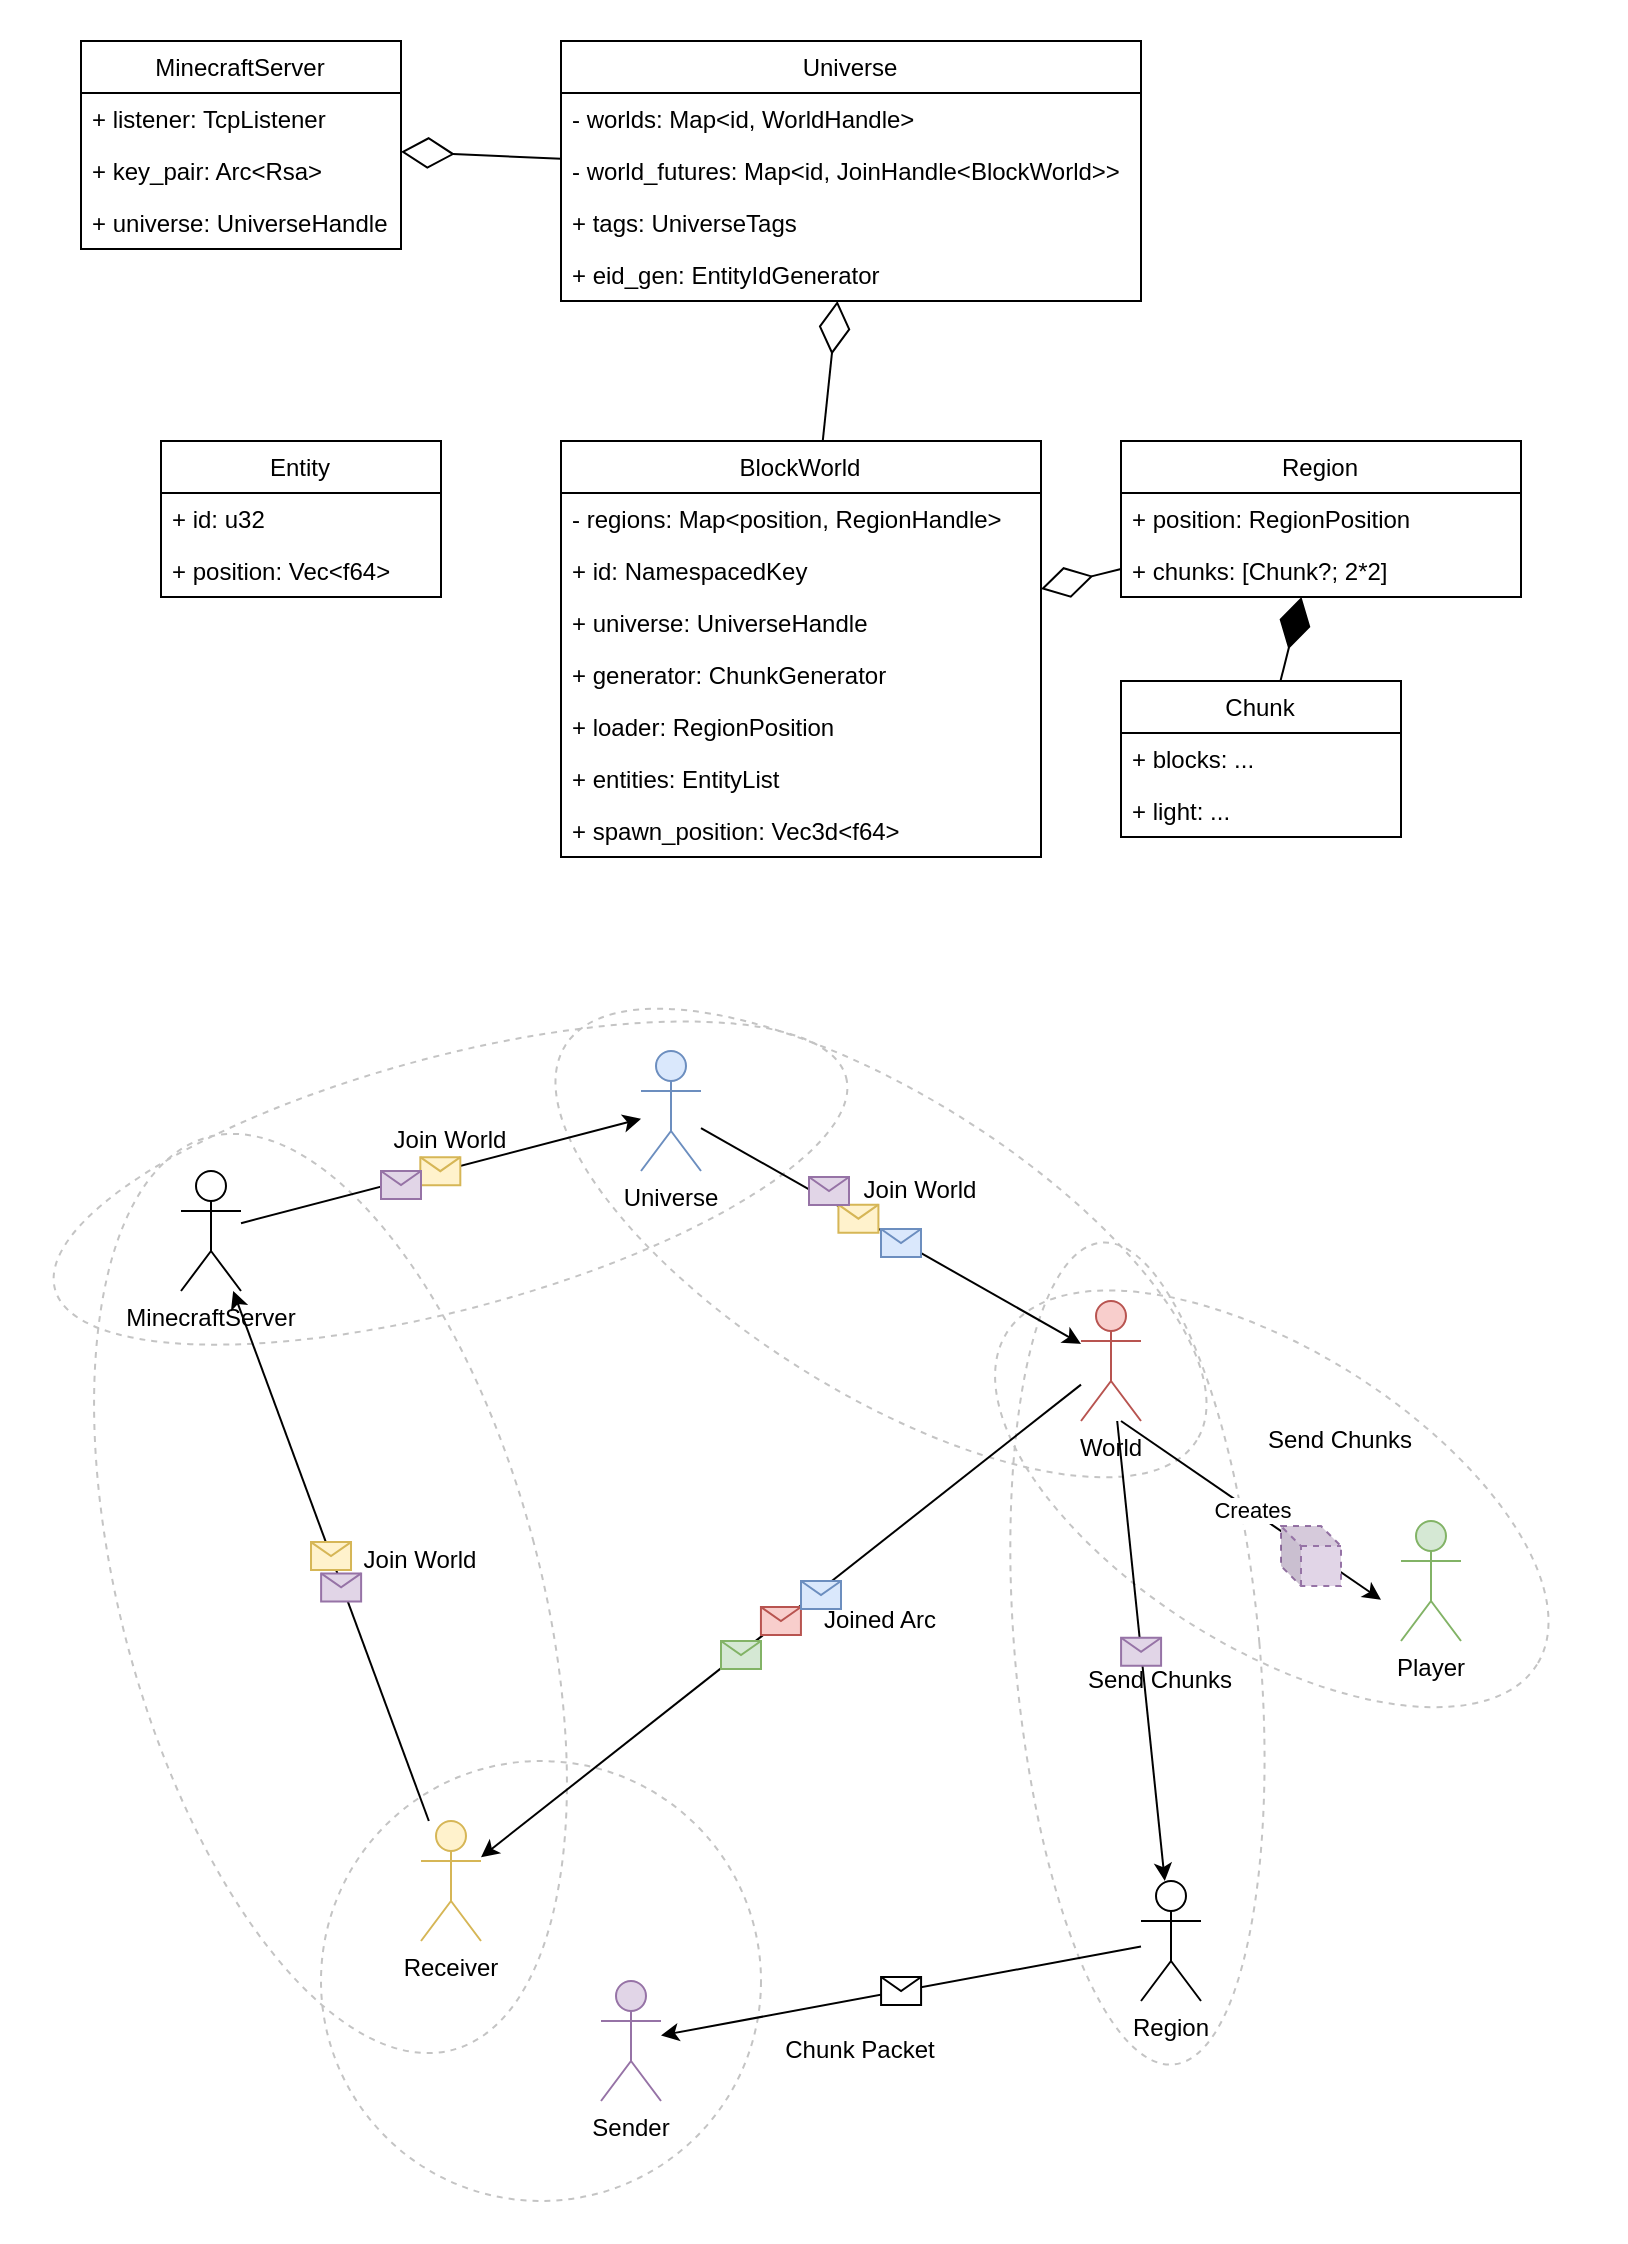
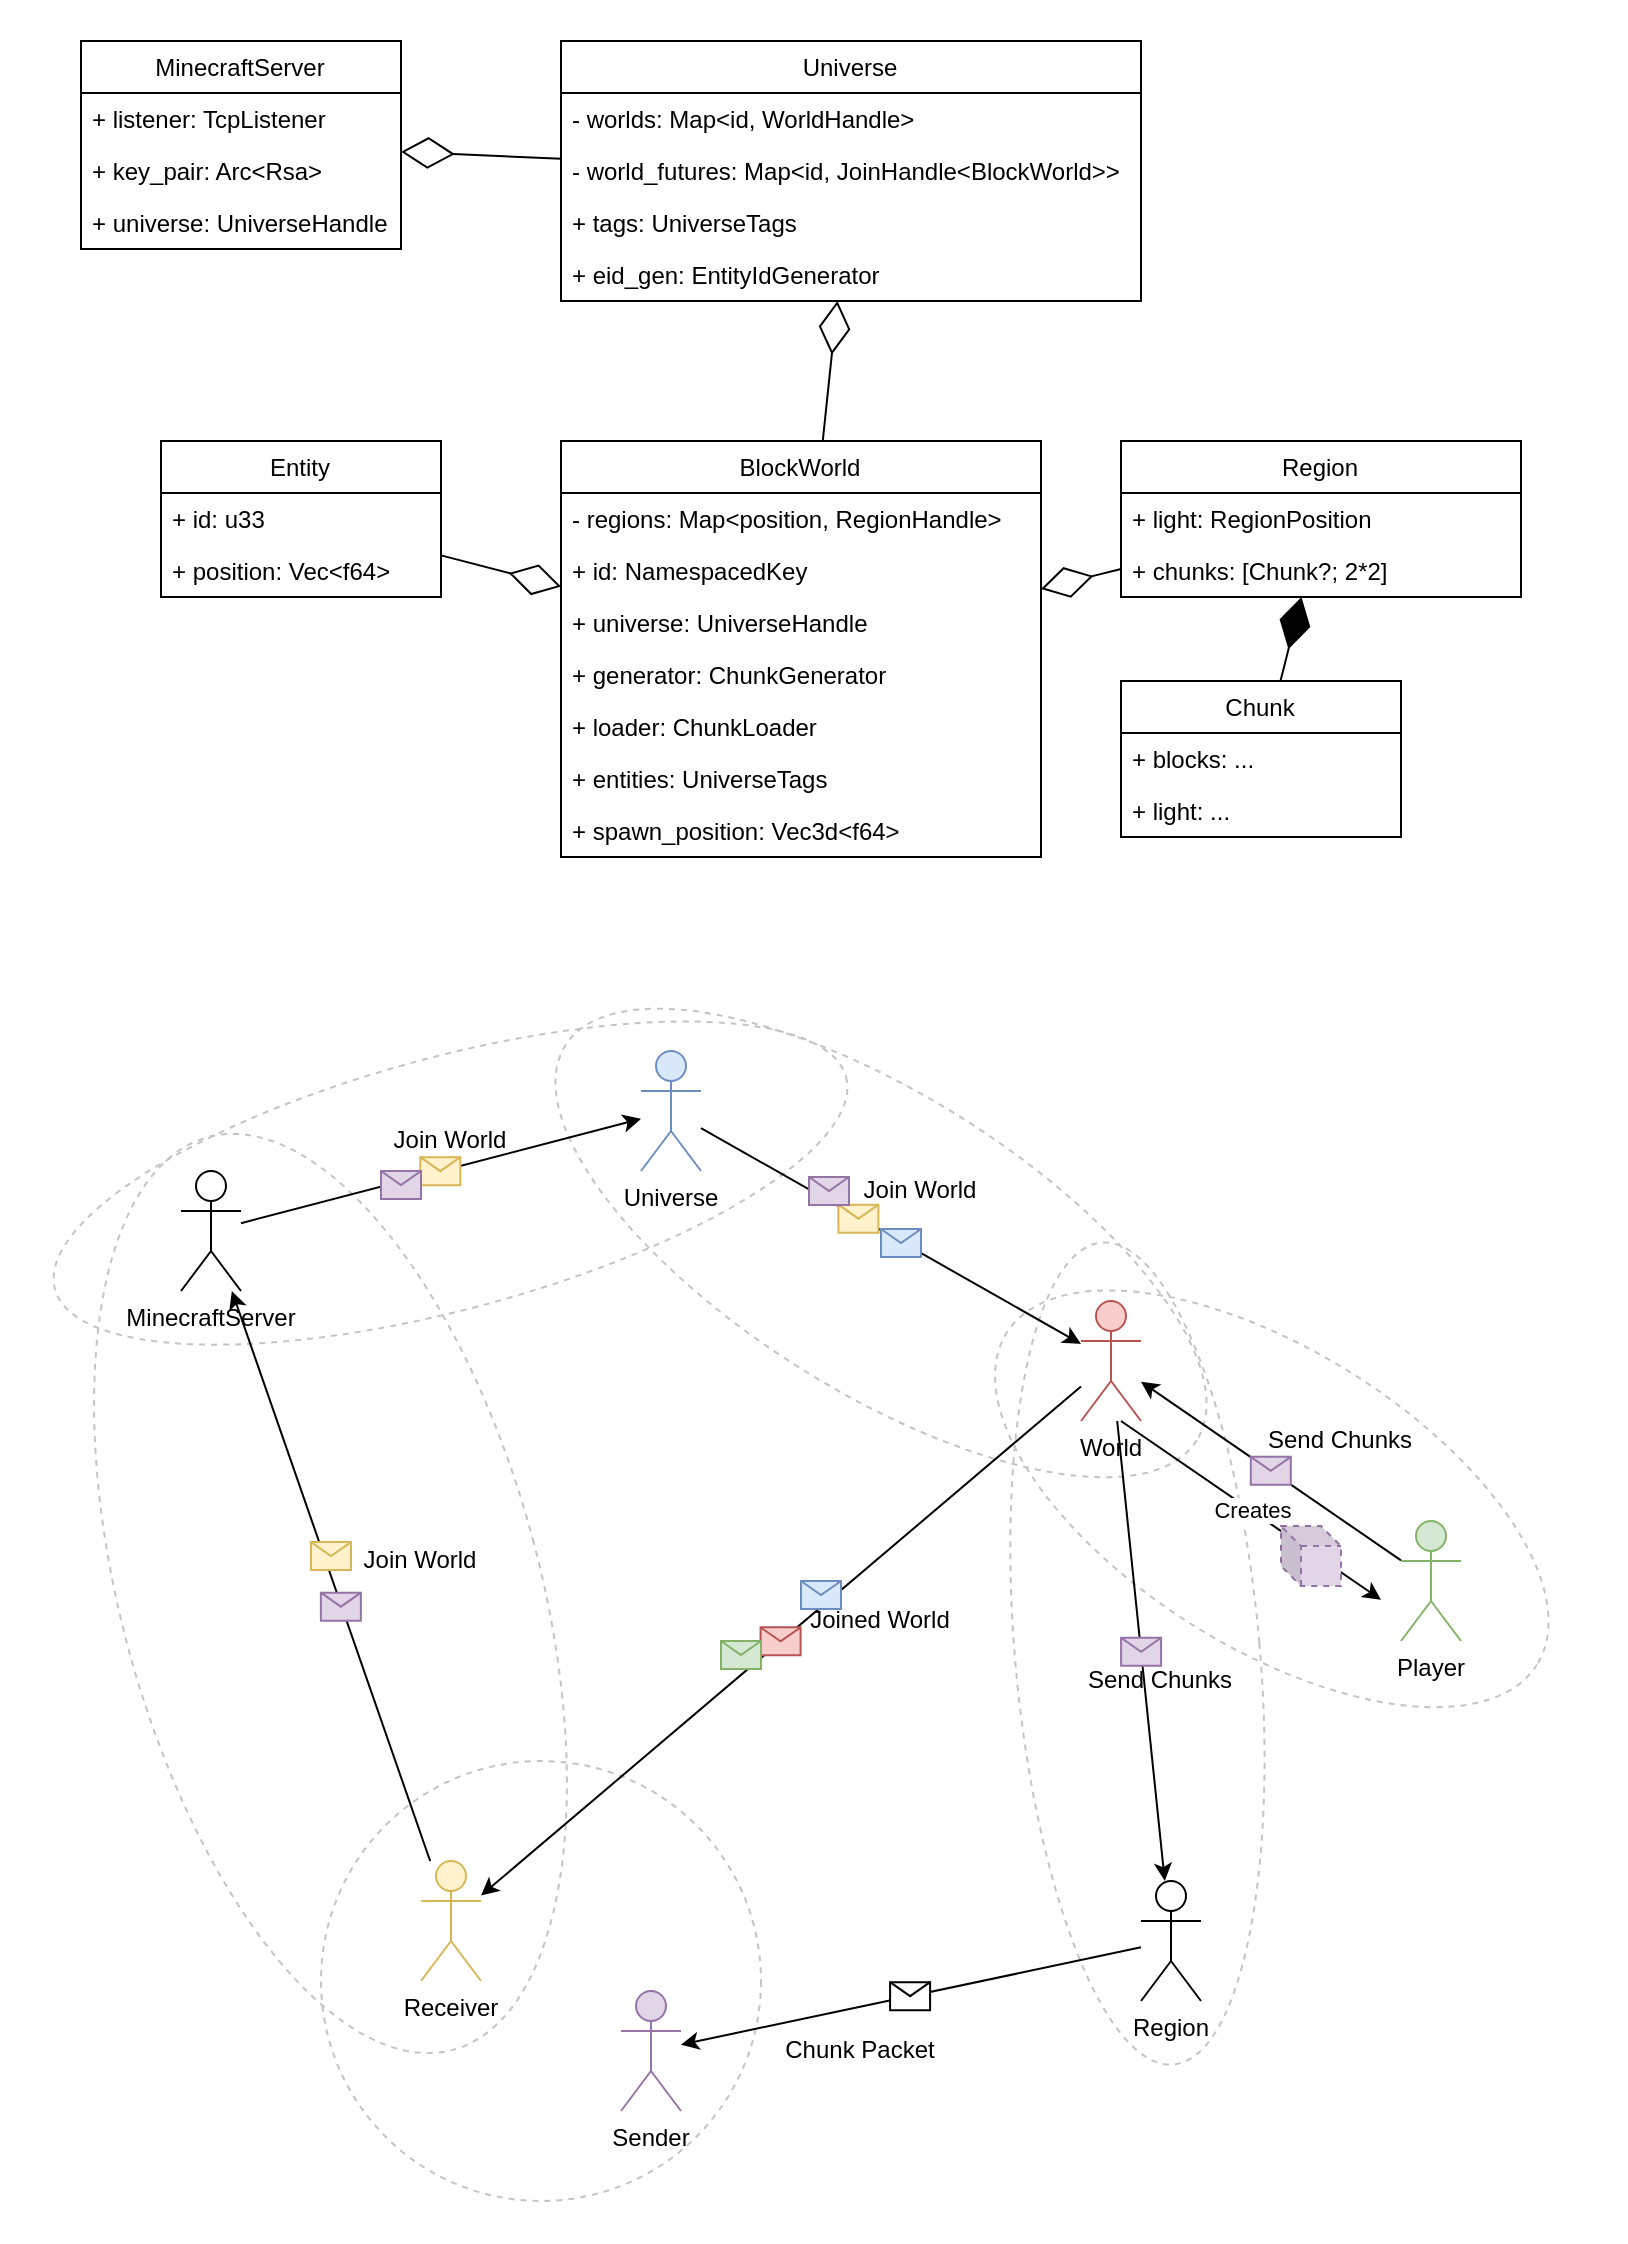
node "+ id: u32": label "+ id: u32" -> "+ id: u33"
node "+ position: RegionPosition": label "+ position: RegionPosition" -> "+ light: RegionPosition"
edge "Entity" -> "BlockWorld": added
node "+ loader: RegionPosition": label "+ loader: RegionPosition" -> "+ loader: ChunkLoader"
node "+ entities: EntityList": label "+ entities: EntityList" -> "+ entities: UniverseTags"
edge "Player" -> "World": added
node "Joined Arc": label "Joined Arc" -> "Joined World"
node "Receiver": moved (451, 1881) -> (451, 1921)
node "Sender": moved (631, 2041) -> (651, 2051)
